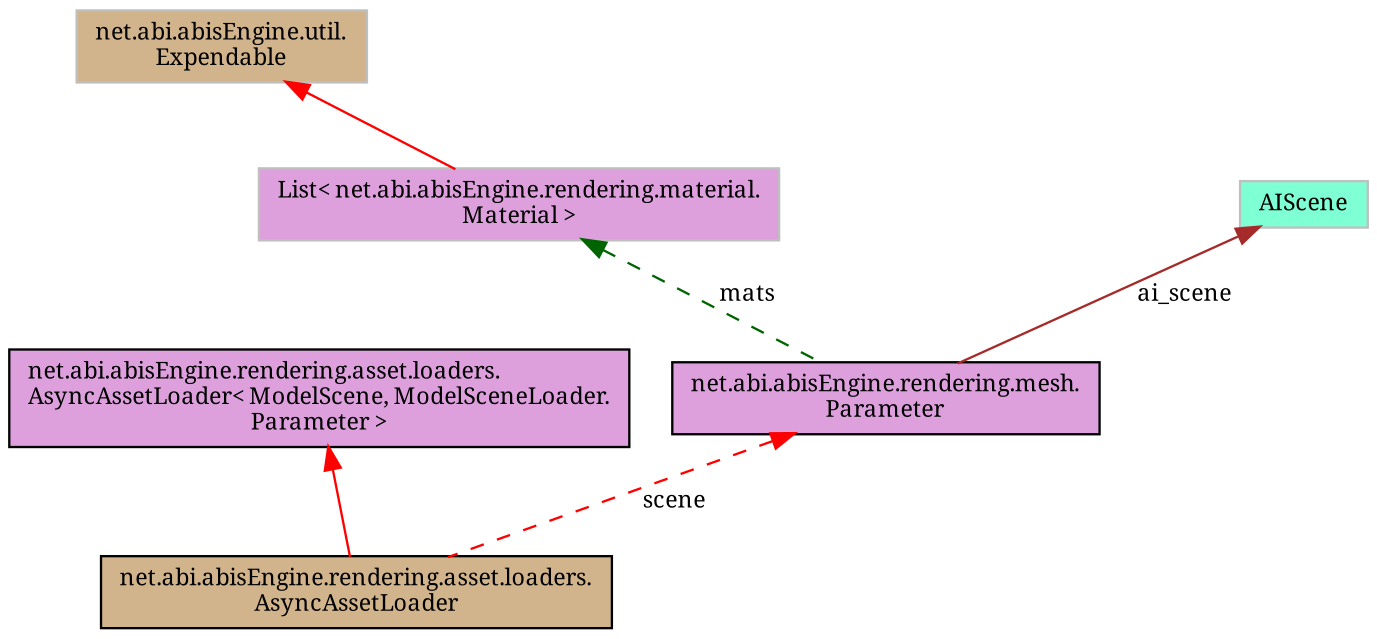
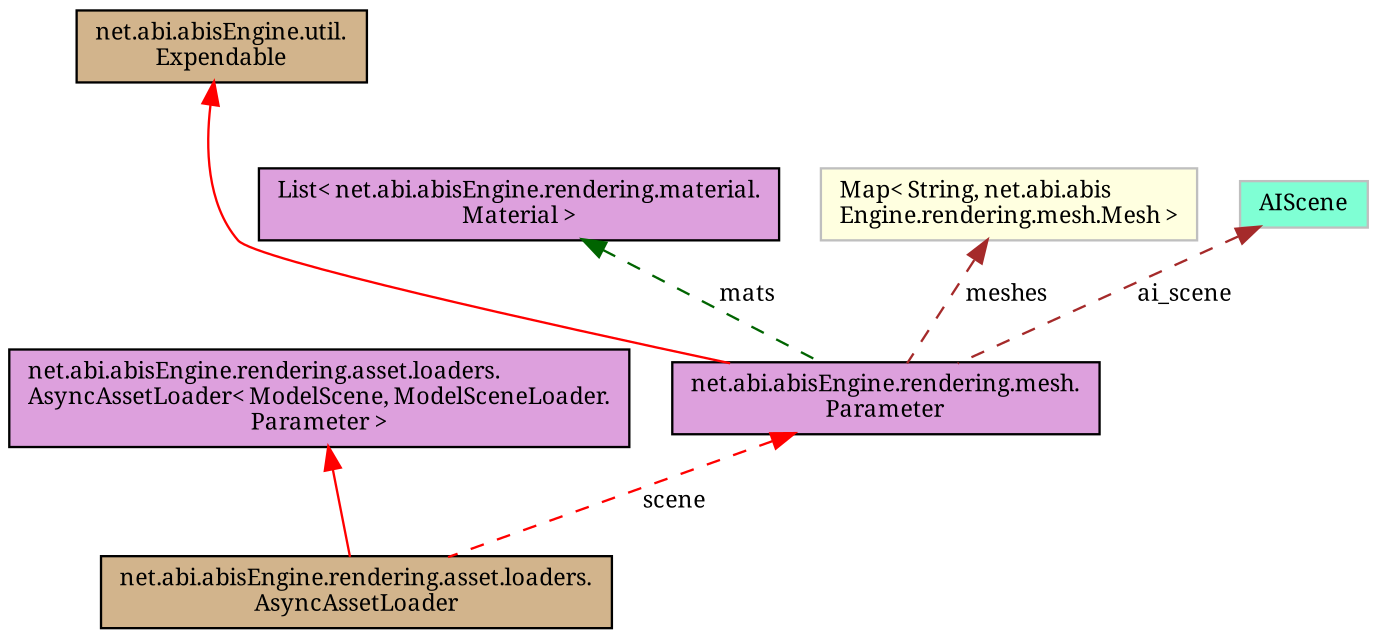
node "net.abi.abisEngine.util. Expendable": color grey75 -> black
edge "List< net.abi.abisEngine.rendering.material. Material >" -> "net.abi.abisEngine.util. Expendable": now "net.abi.abisEngine.rendering.mesh. Parameter" -> "net.abi.abisEngine.util. Expendable"
node "List< net.abi.abisEngine.rendering.material. Material >": color grey75 -> black
node "Map< String, net.abi.abis Engine.rendering.mesh.Mesh >": added
edge "net.abi.abisEngine.rendering.mesh. Parameter" -> "AIScene": style solid -> dashed
